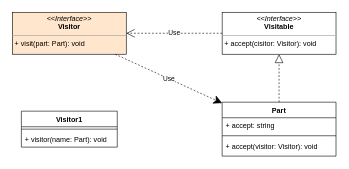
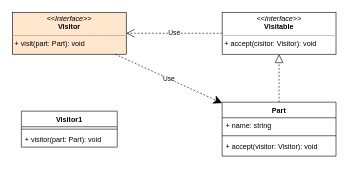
node "+ accept: string": label "+ accept: string" -> "+ name: string"
node "+ visitor(name: Part): void": label "+ visitor(name: Part): void" -> "+ visitor(part: Part): void"
